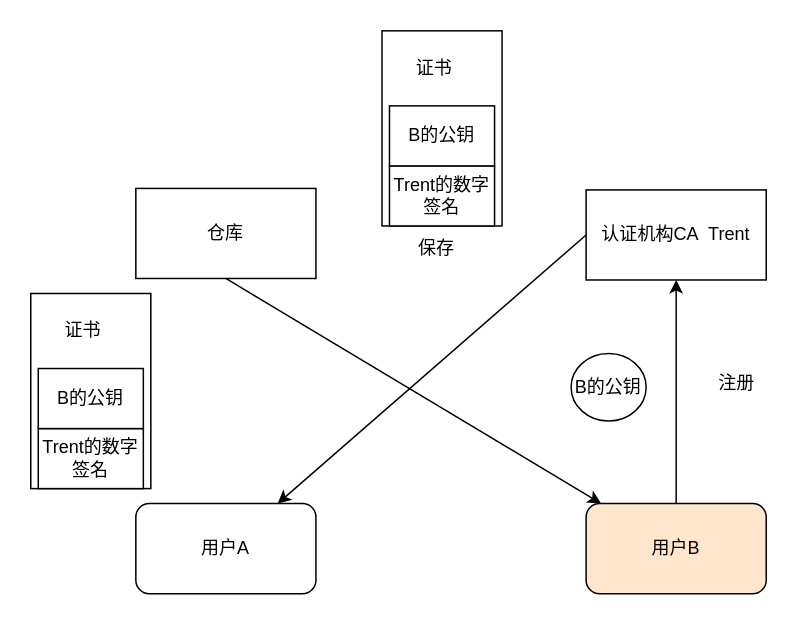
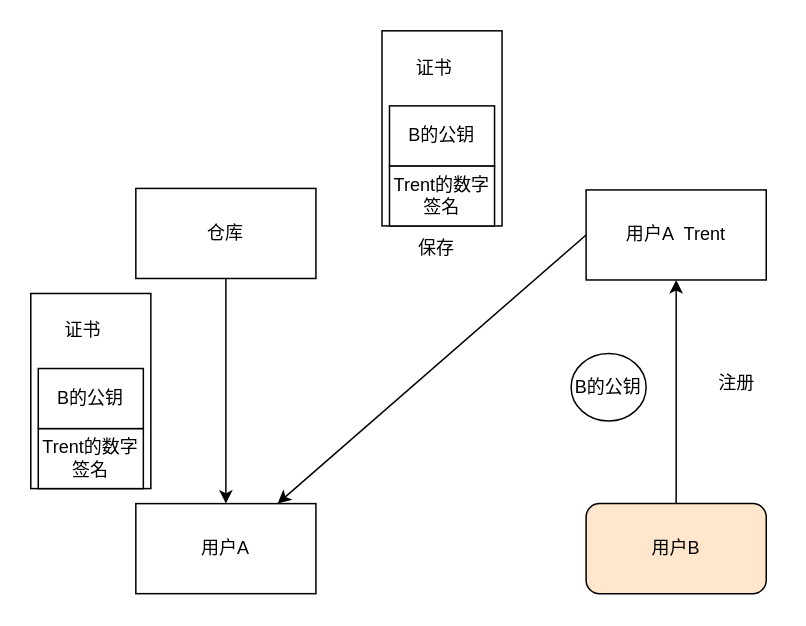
node "认证机构CA Trent": label "认证机构CA Trent" -> "用户A Trent"
edge "仓库" -> "用户B": now "仓库" -> "用户A"
node "用户A": shape rounded rectangle -> rectangle
